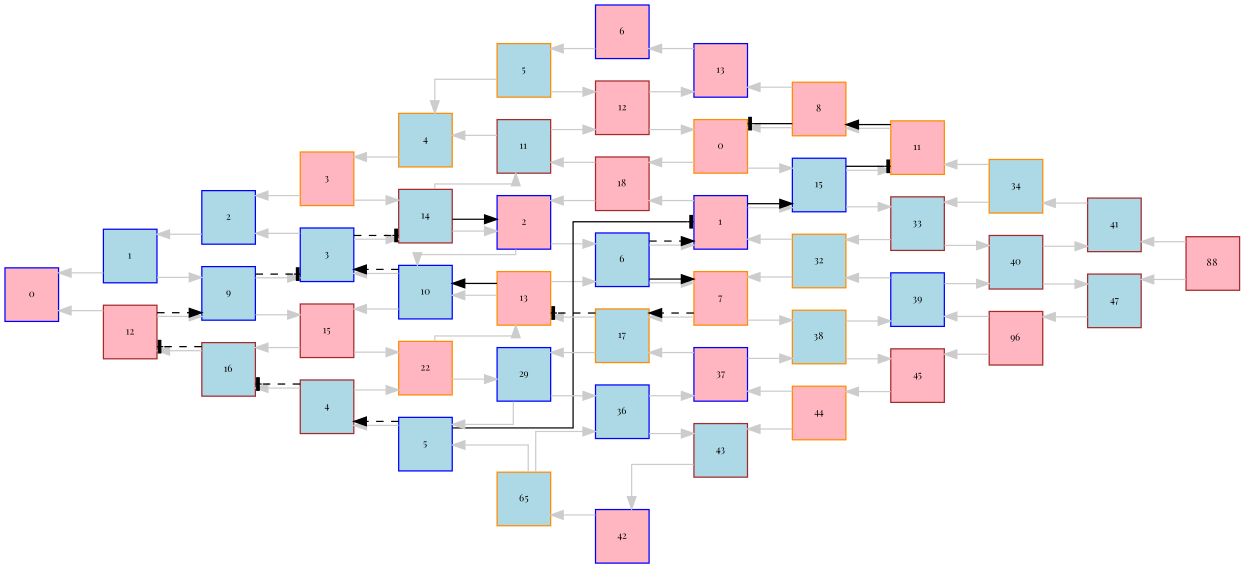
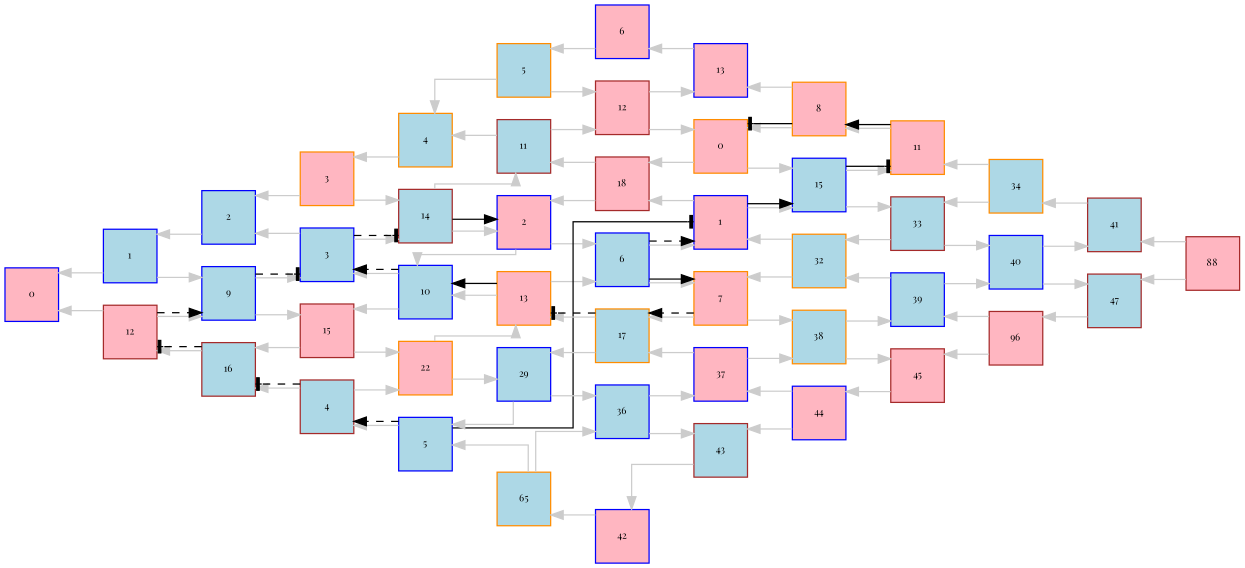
node "40": color brown -> blue
node "44": color darkorange -> blue
